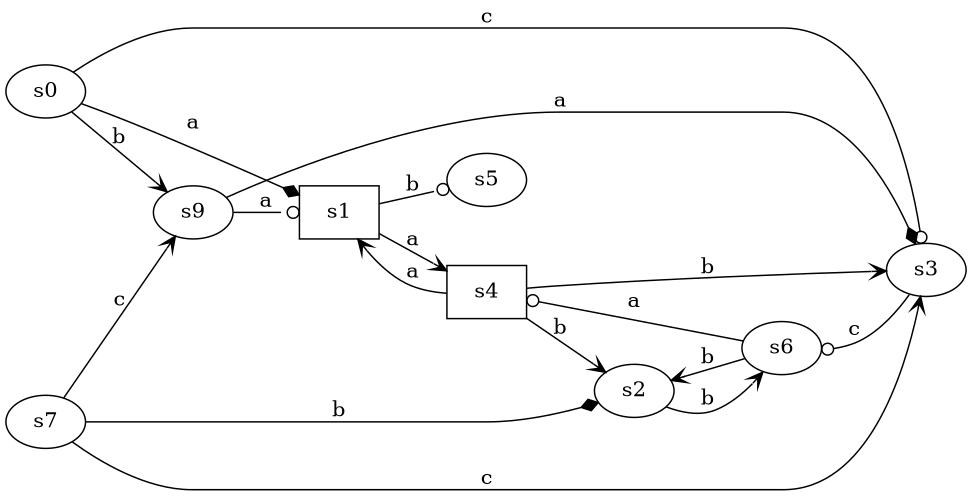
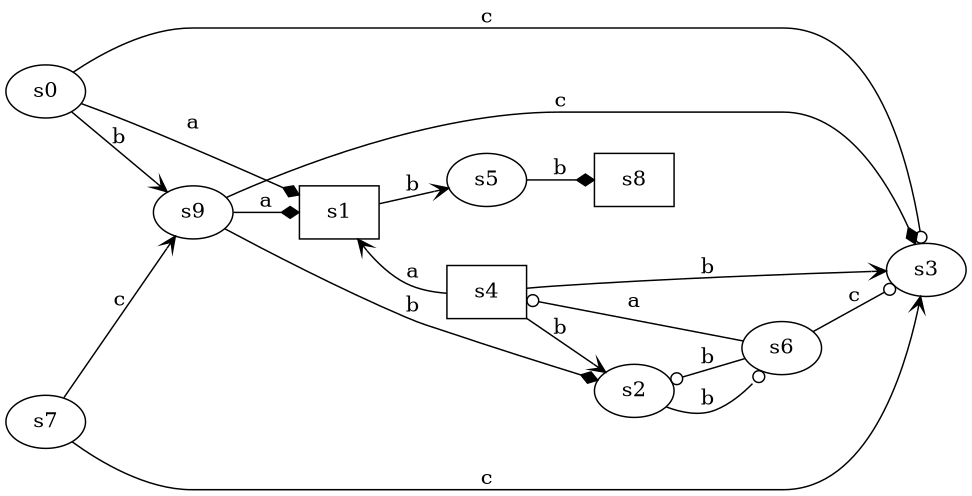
edge "s9" -> "s3": label "a" -> "c"
node "s8": added
edge "s1" -> "s5": arrowhead odot -> vee
edge "s9" -> "s1": arrowhead odot -> diamond
edge "s1" -> "s4": removed, label "a"
edge "s3" -> "s6": reversed
edge "s6" -> "s2": arrowhead vee -> odot
edge "s2" -> "s6": arrowhead vee -> odot
edge "s7" -> "s2": now "s9" -> "s2"
